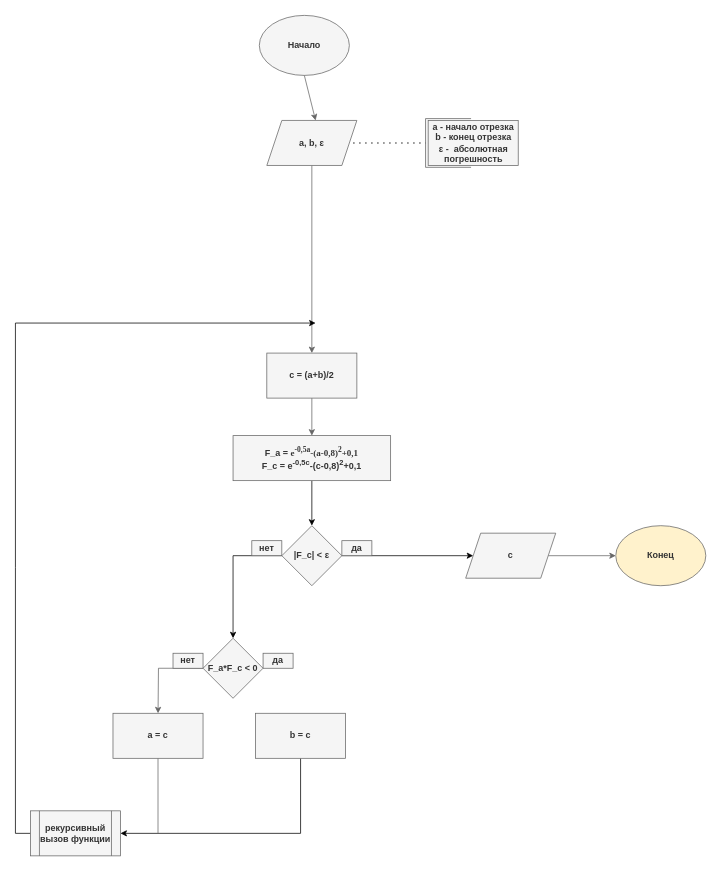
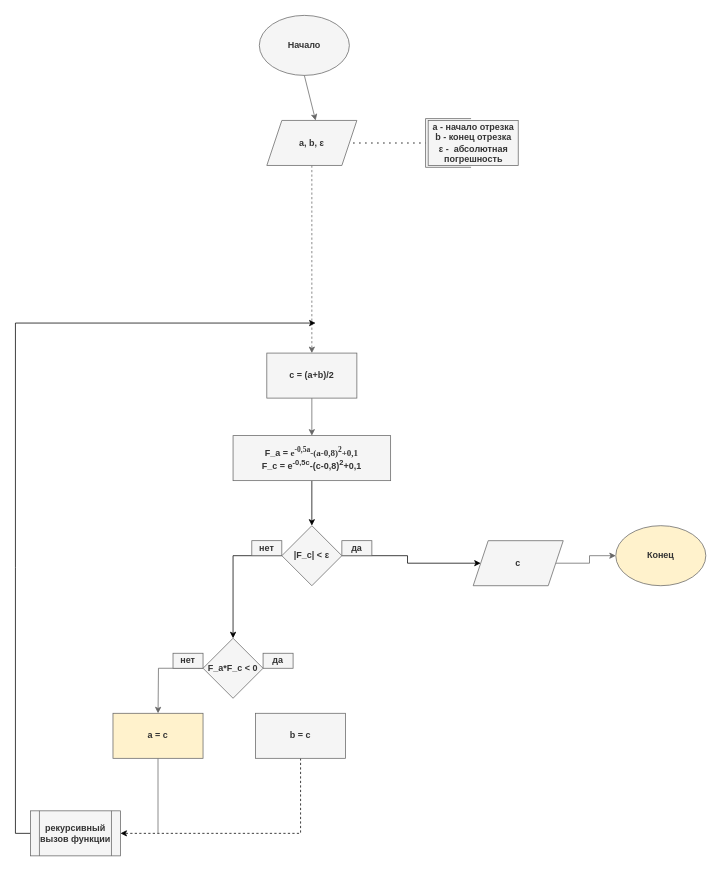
edge "a, b, ɛ" -> "c = (a+b)/2": style solid -> dashed
node "c": moved (510, 555) -> (518, 563)
node "a = c": fillcolor #f5f5f5 -> #fff2cc
edge "b = c" -> "рекурсивный вызов функции": style solid -> dashed
